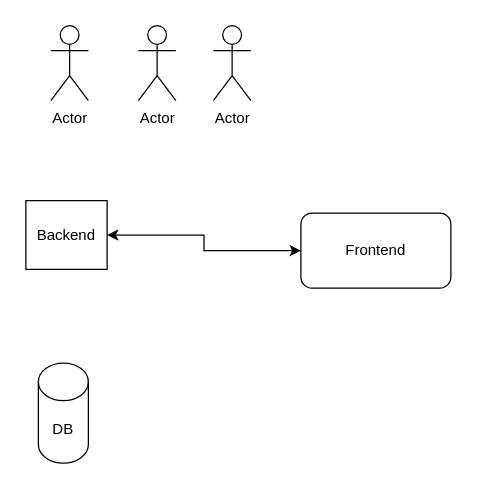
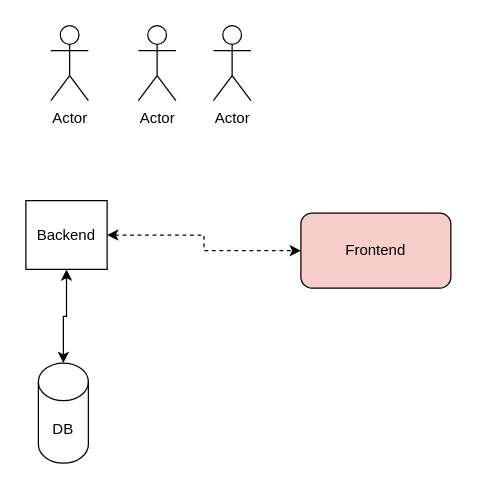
edge "Backend" -- "Frontend": style solid -> dashed
node "Frontend": fillcolor #ffffff -> #f8cecc
edge "Backend" -- "DB": added
